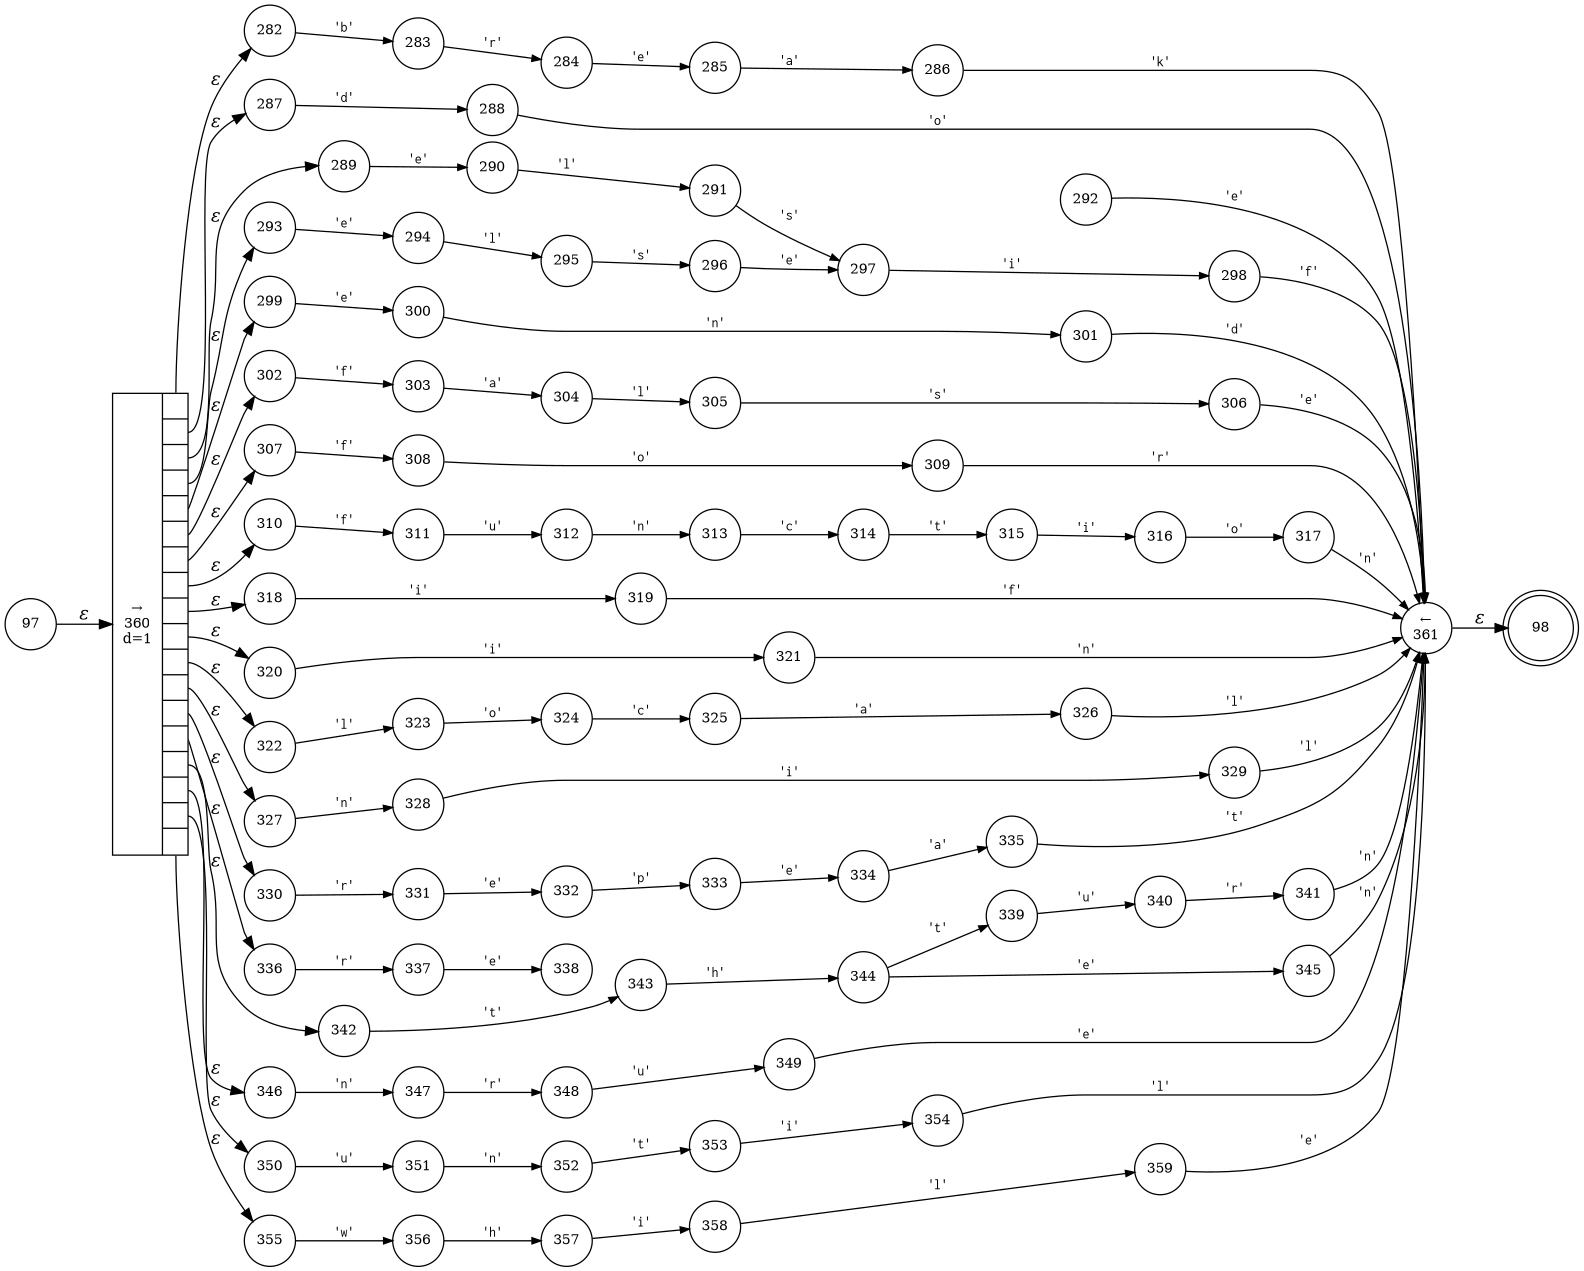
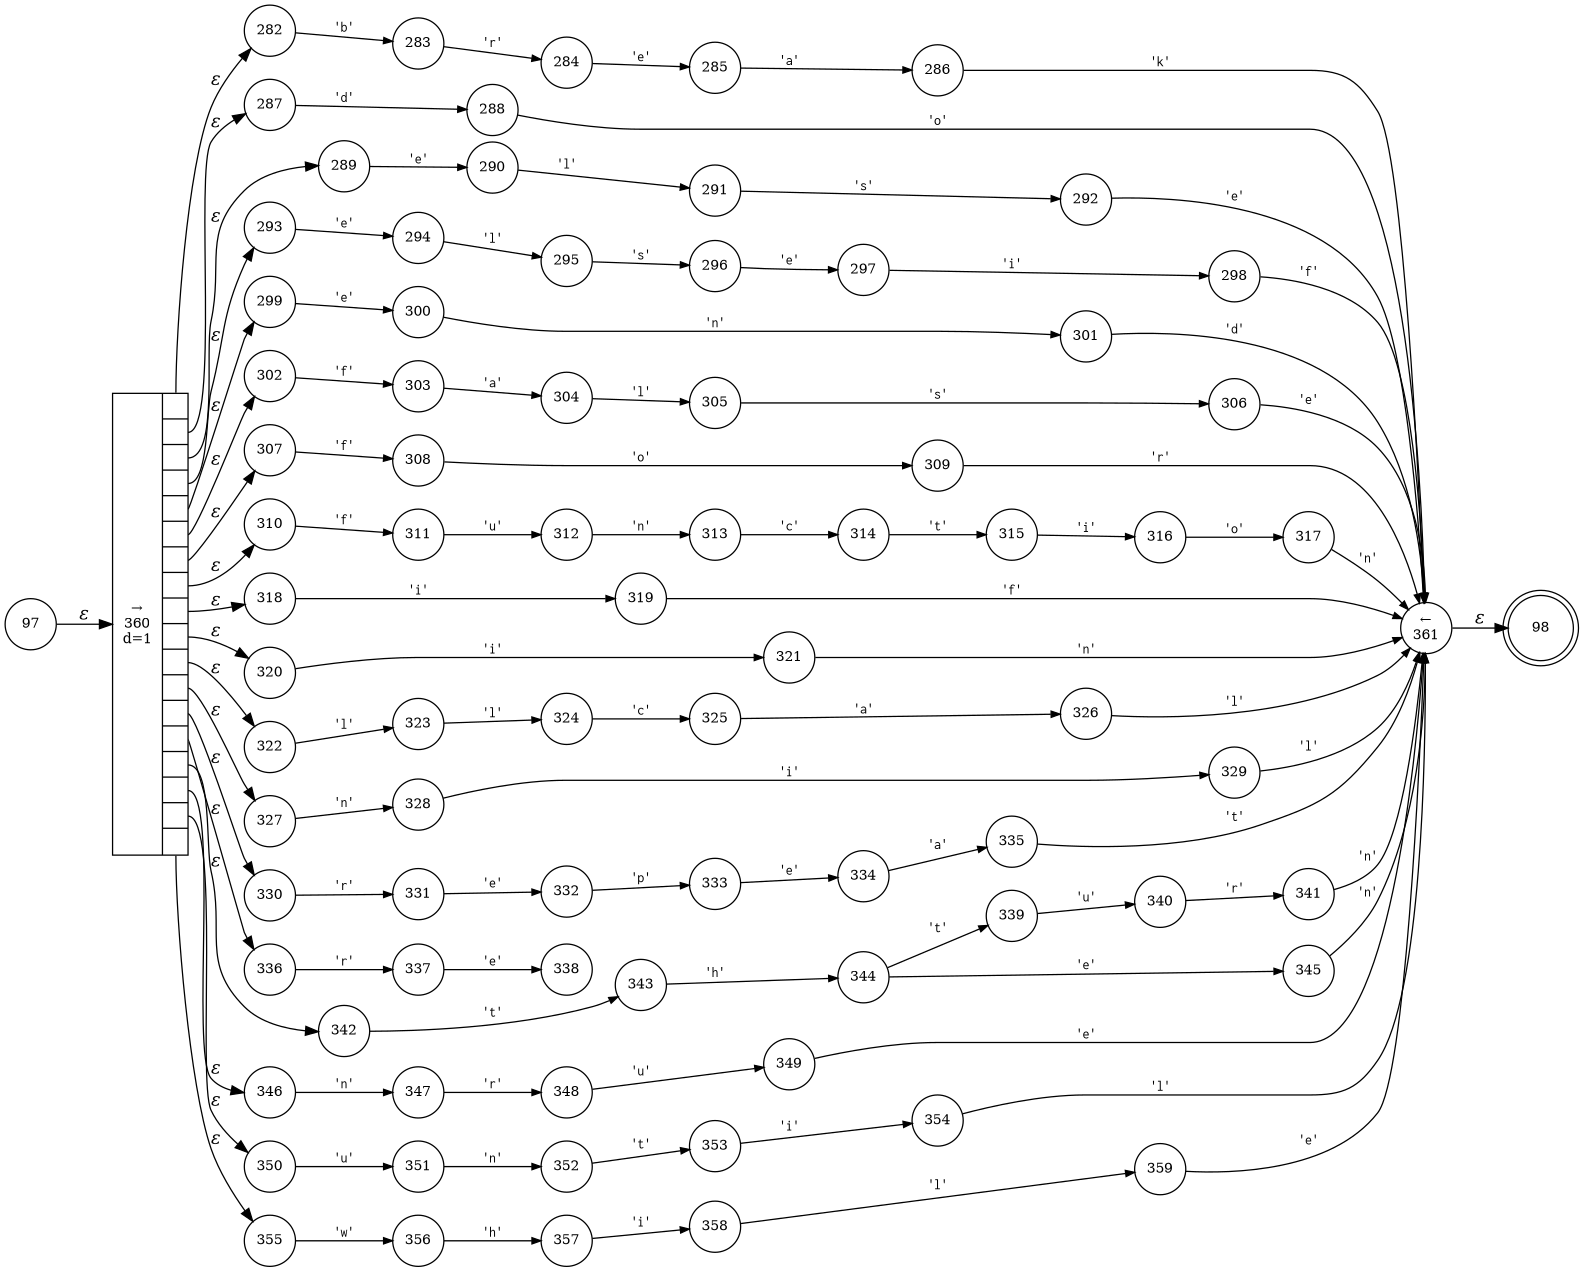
edge "291" -> "297": now "291" -> "292"
edge "323" -> "324": label "'o'" -> "'l'"
